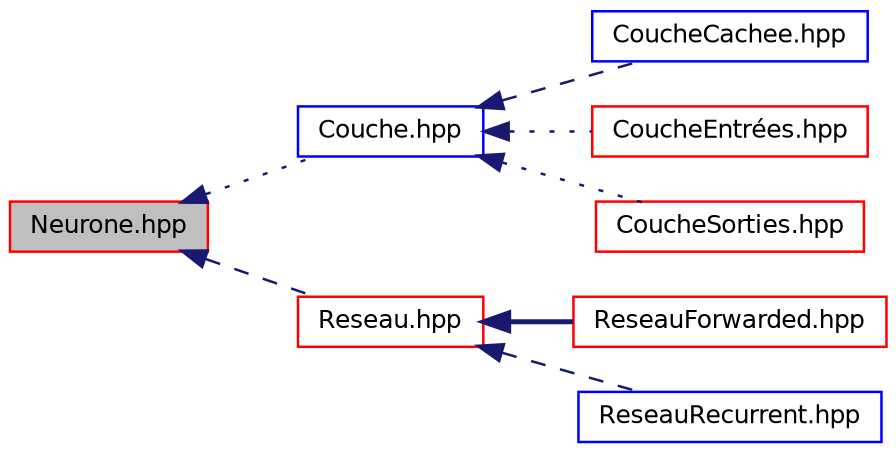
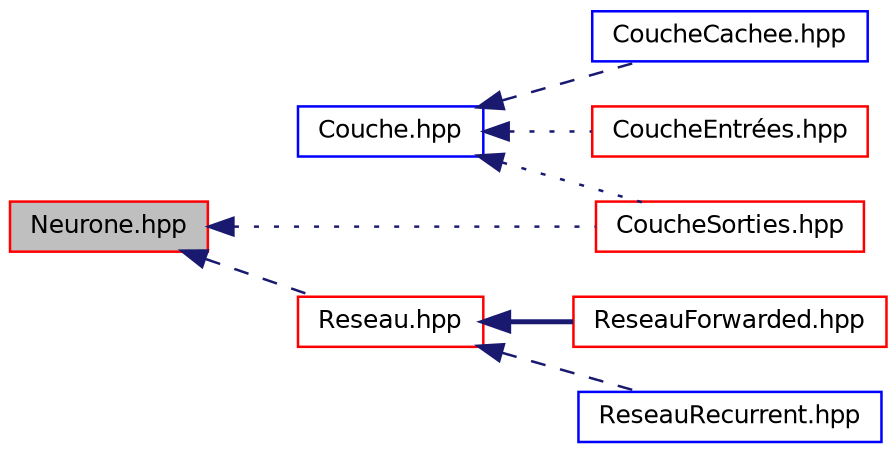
edge "Couche.hpp" -> "Neurone.hpp": now "CoucheSorties.hpp" -> "Neurone.hpp"
